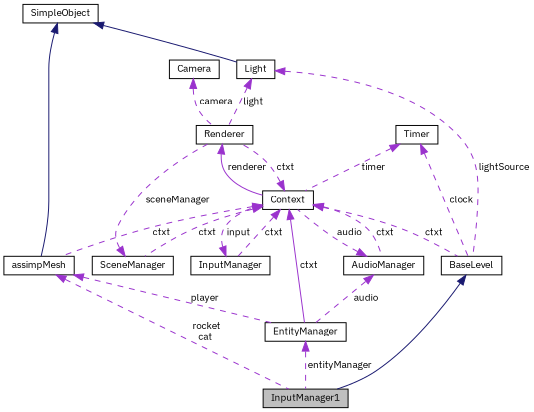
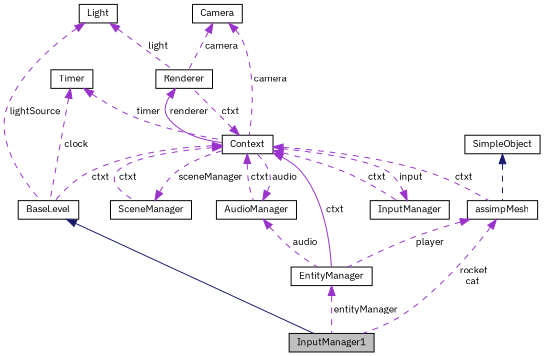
edge "Light" -> "SimpleObject": removed
edge "Context" -> "Camera": added, label "camera"
edge "assimpMesh" -> "SimpleObject": style solid -> dashed
edge "Renderer" -> "SceneManager": now "Context" -> "SceneManager"
